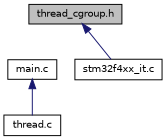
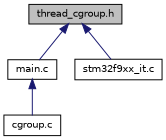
edge "main.c" -> "thread_cgroup.h": added
node "stm32f4xx_it.c": label "stm32f4xx_it.c" -> "stm32f9xx_it.c"
node "thread.c": label "thread.c" -> "cgroup.c"
